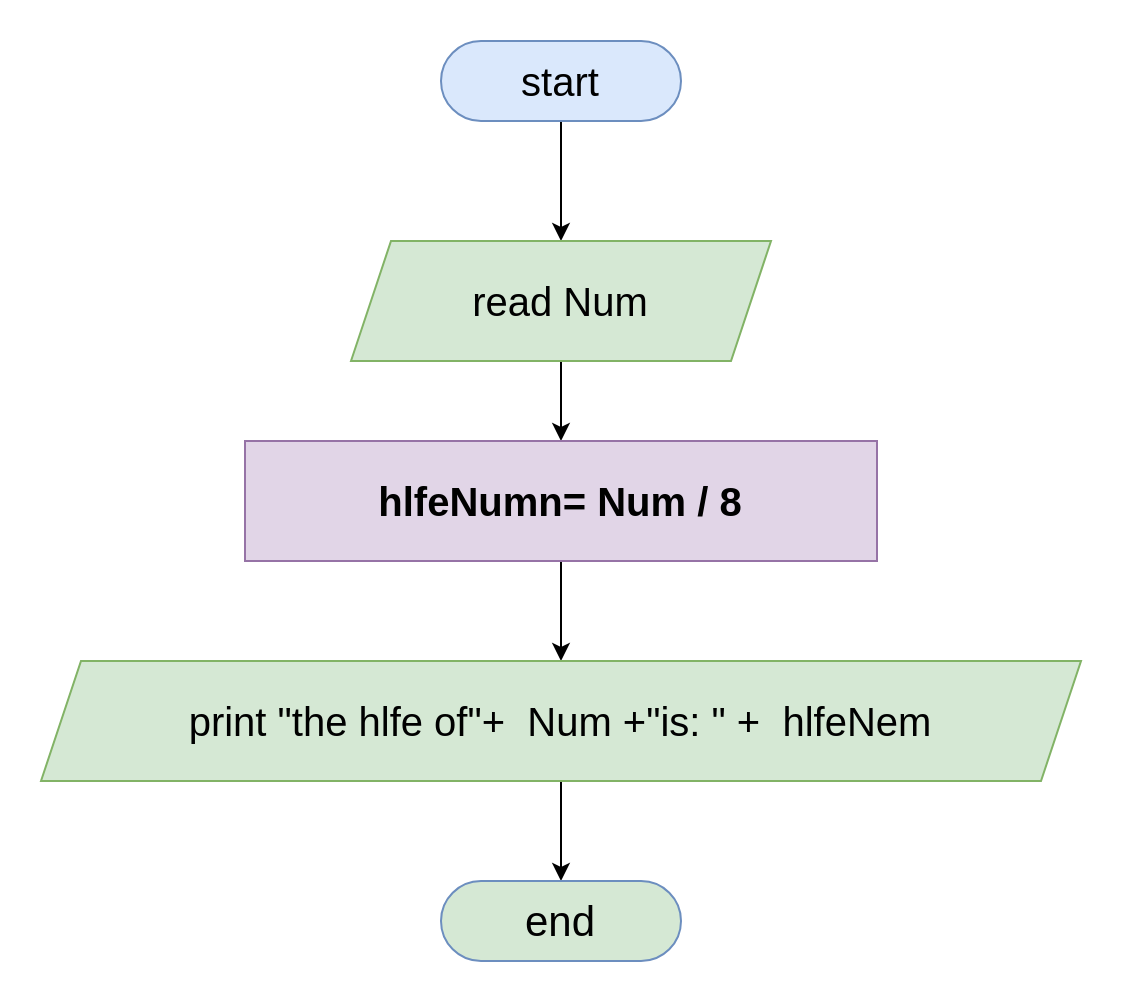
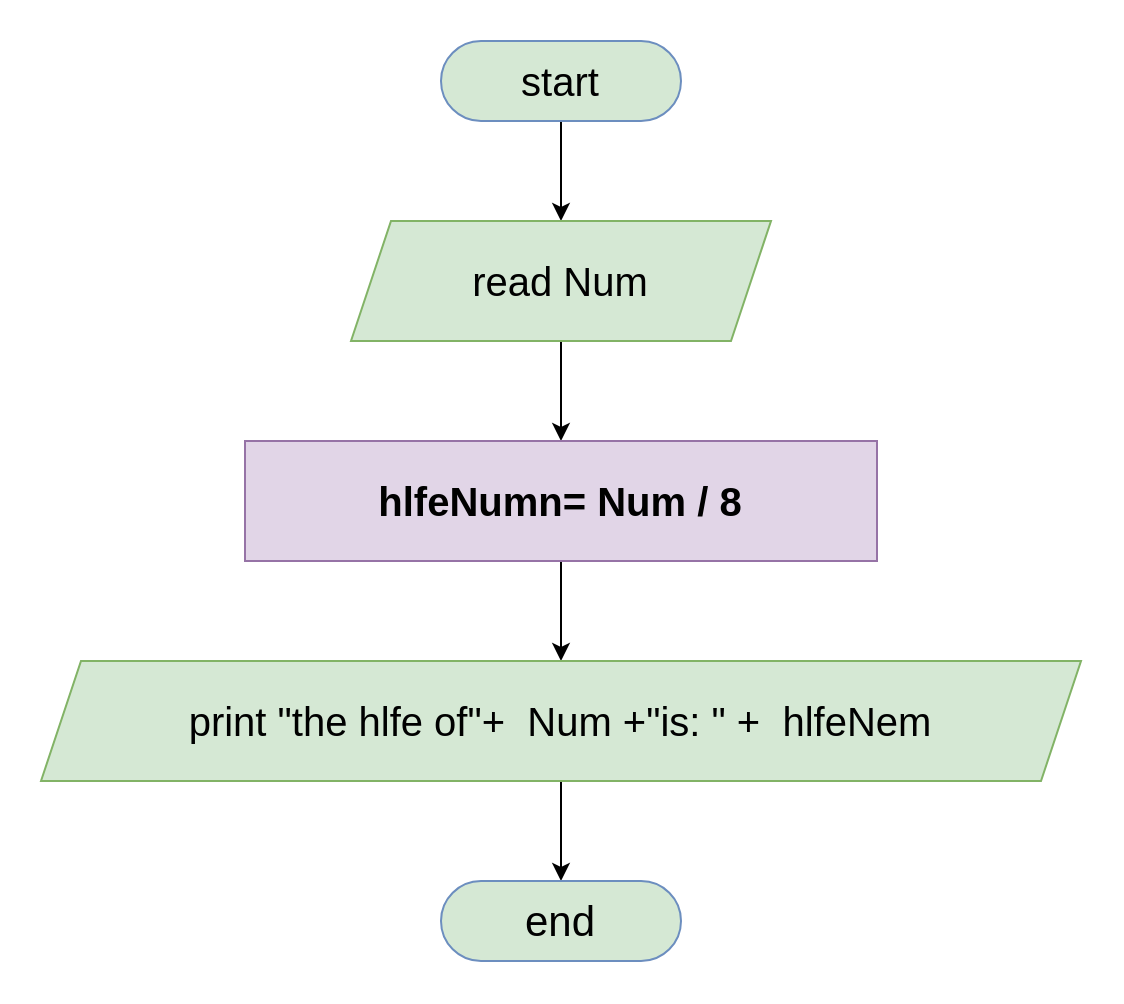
node "start": fillcolor #dae8fc -> #d5e8d4
node "read Num": moved (561, 301) -> (561, 281)
